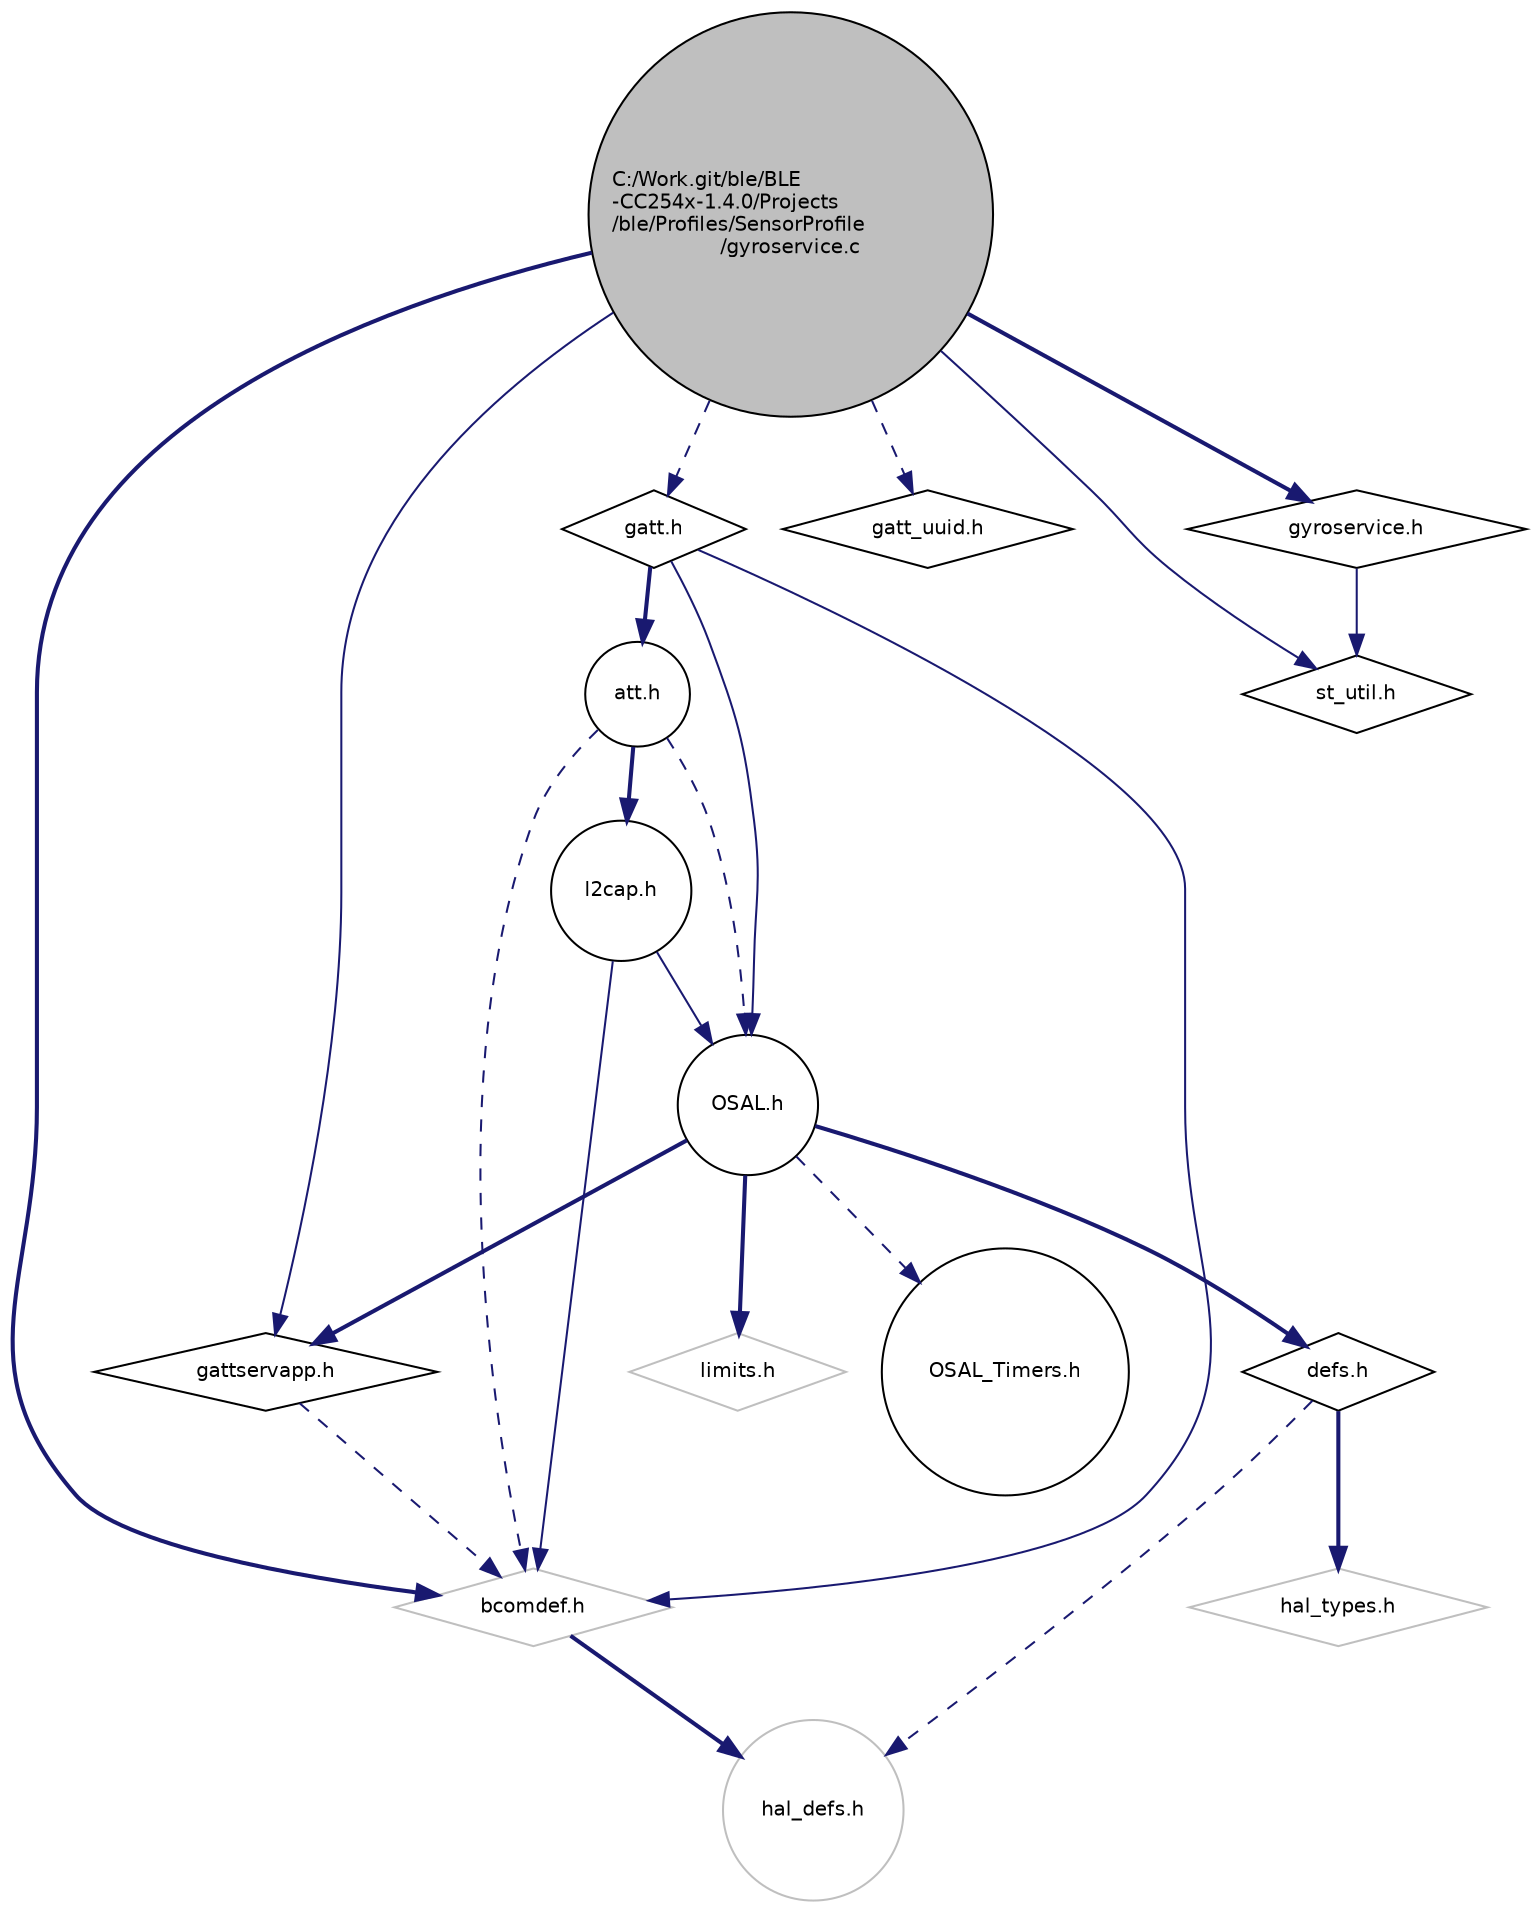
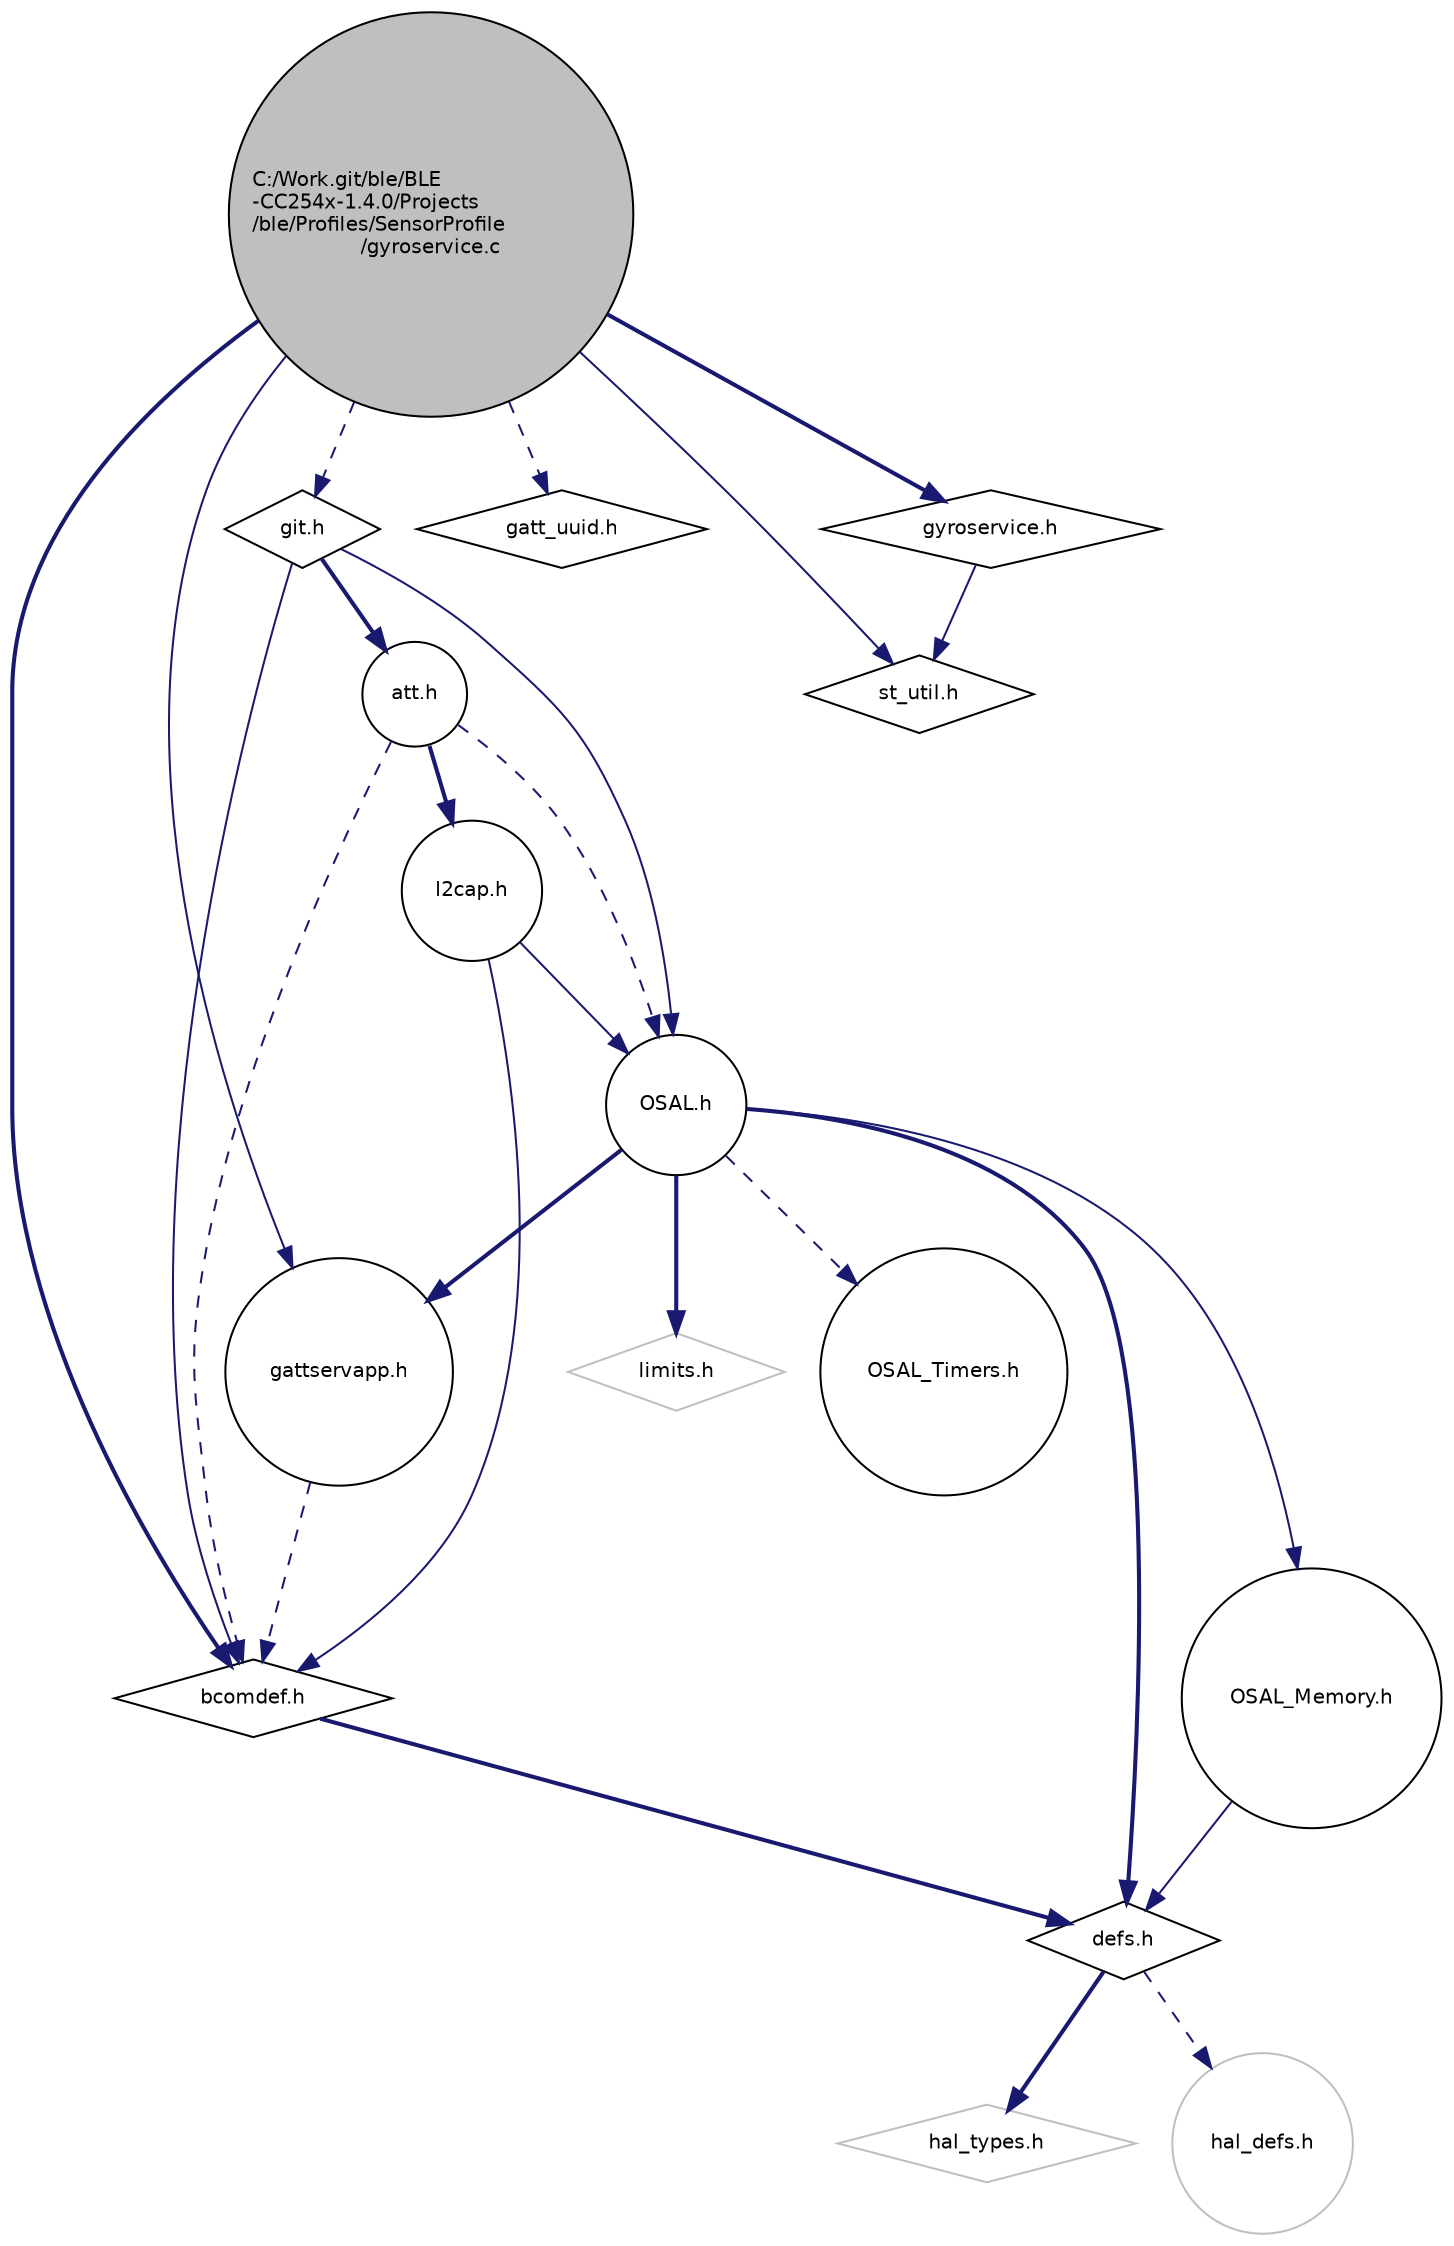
node "gatt.h": label "gatt.h" -> "git.h"
node "gattservapp.h": shape diamond -> circle
node "bcomdef.h": color grey75 -> black
edge "bcomdef.h" -> "hal_defs.h": now "bcomdef.h" -> "defs.h"
node "OSAL_Memory.h": added
